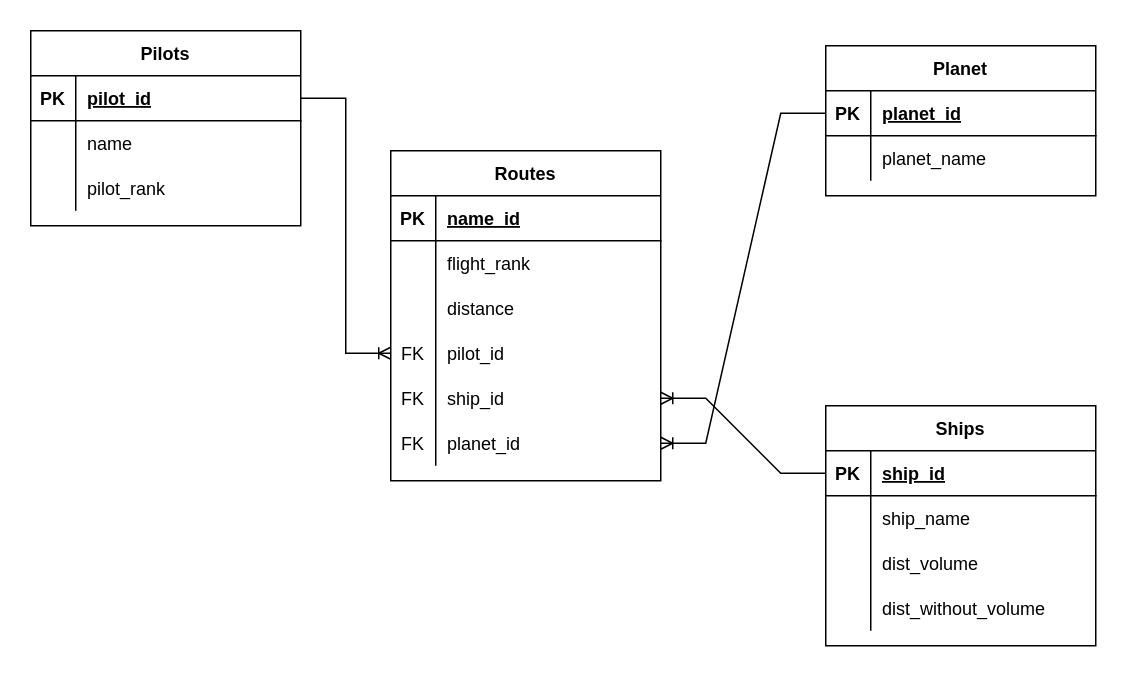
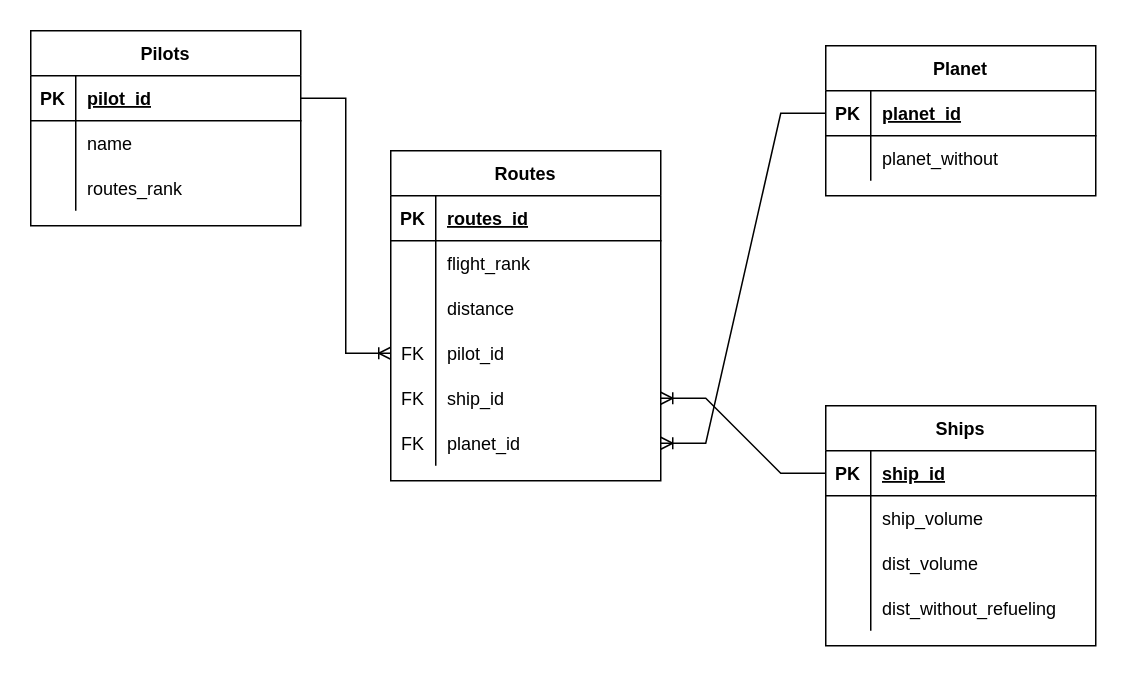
node "planet_name": label "planet_name" -> "planet_without"
node "pilot_rank": label "pilot_rank" -> "routes_rank"
node "name_id": label "name_id" -> "routes_id"
node "ship_name": label "ship_name" -> "ship_volume"
node "dist_without_volume": label "dist_without_volume" -> "dist_without_refueling"
